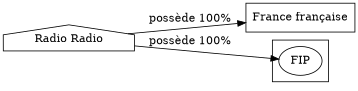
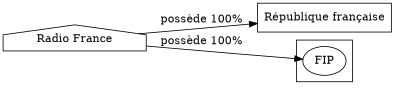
node "France française": label "France française" -> "République française"
node "Radio Radio": label "Radio Radio" -> "Radio France"
